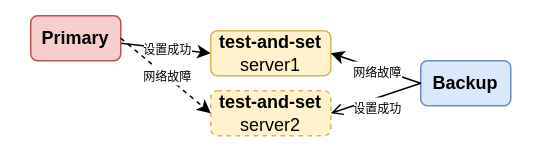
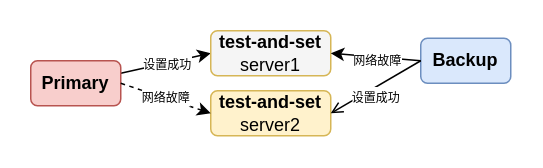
node "Primary": moved (76, 38) -> (76, 83)
node "test-and-set server1": fillcolor #fff2cc -> #f5f5f5
node "Backup": moved (466, 83) -> (466, 61)
node "test-and-set server2": style dashed -> solid
